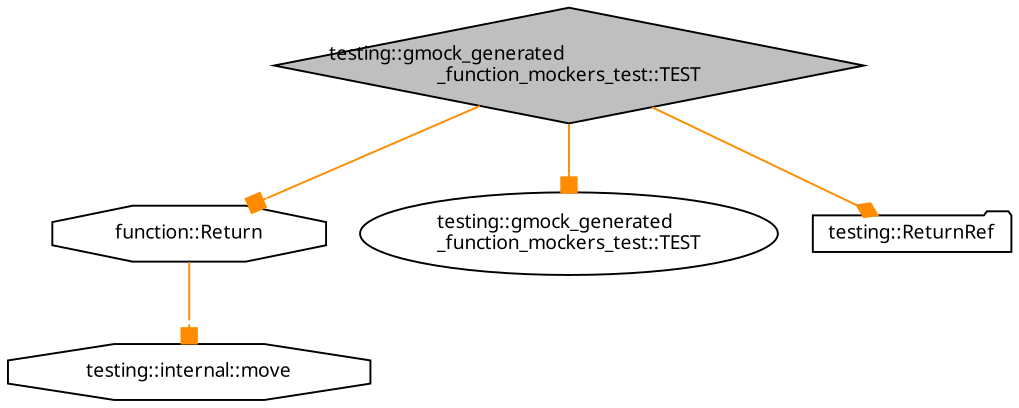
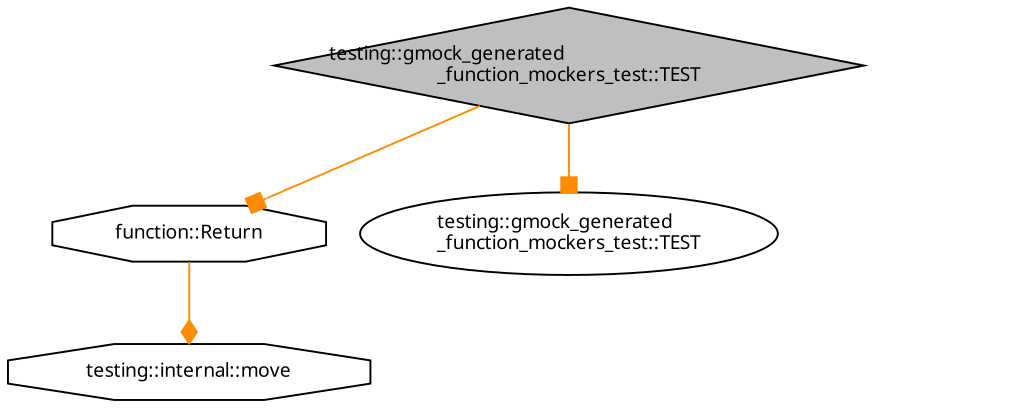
node "testing::ReturnRef": removed
edge "function::Return" -> "testing::internal::move": arrowhead box -> diamond
